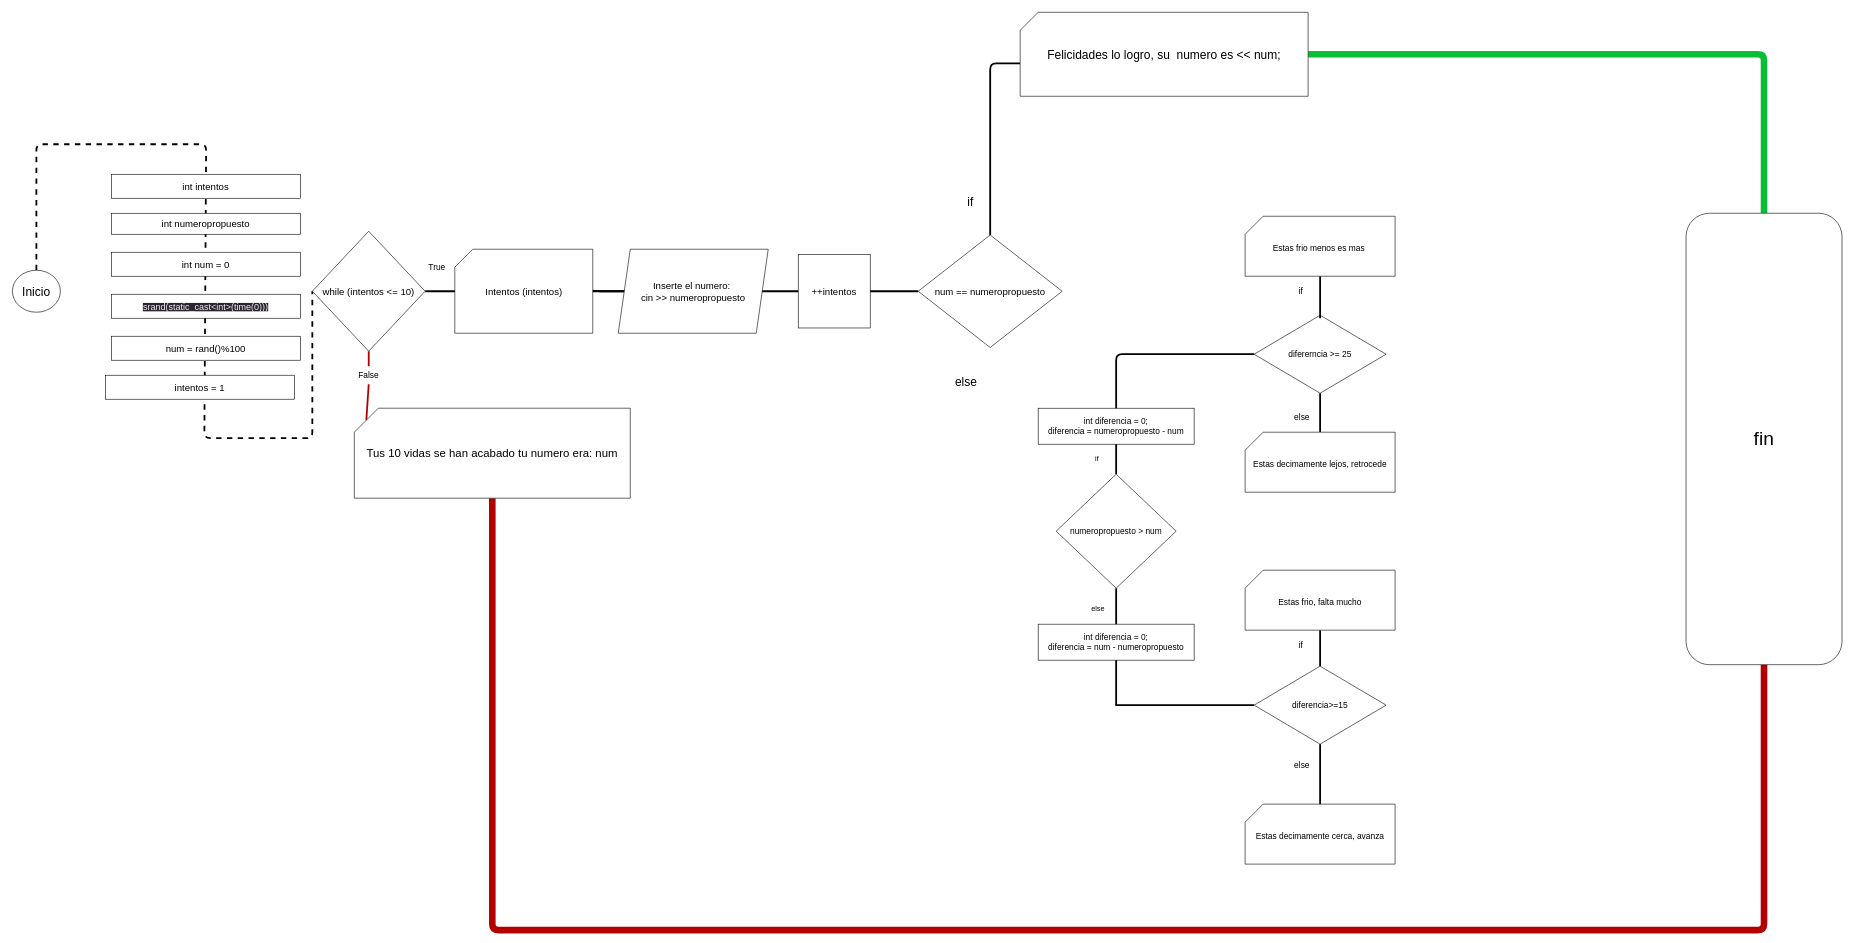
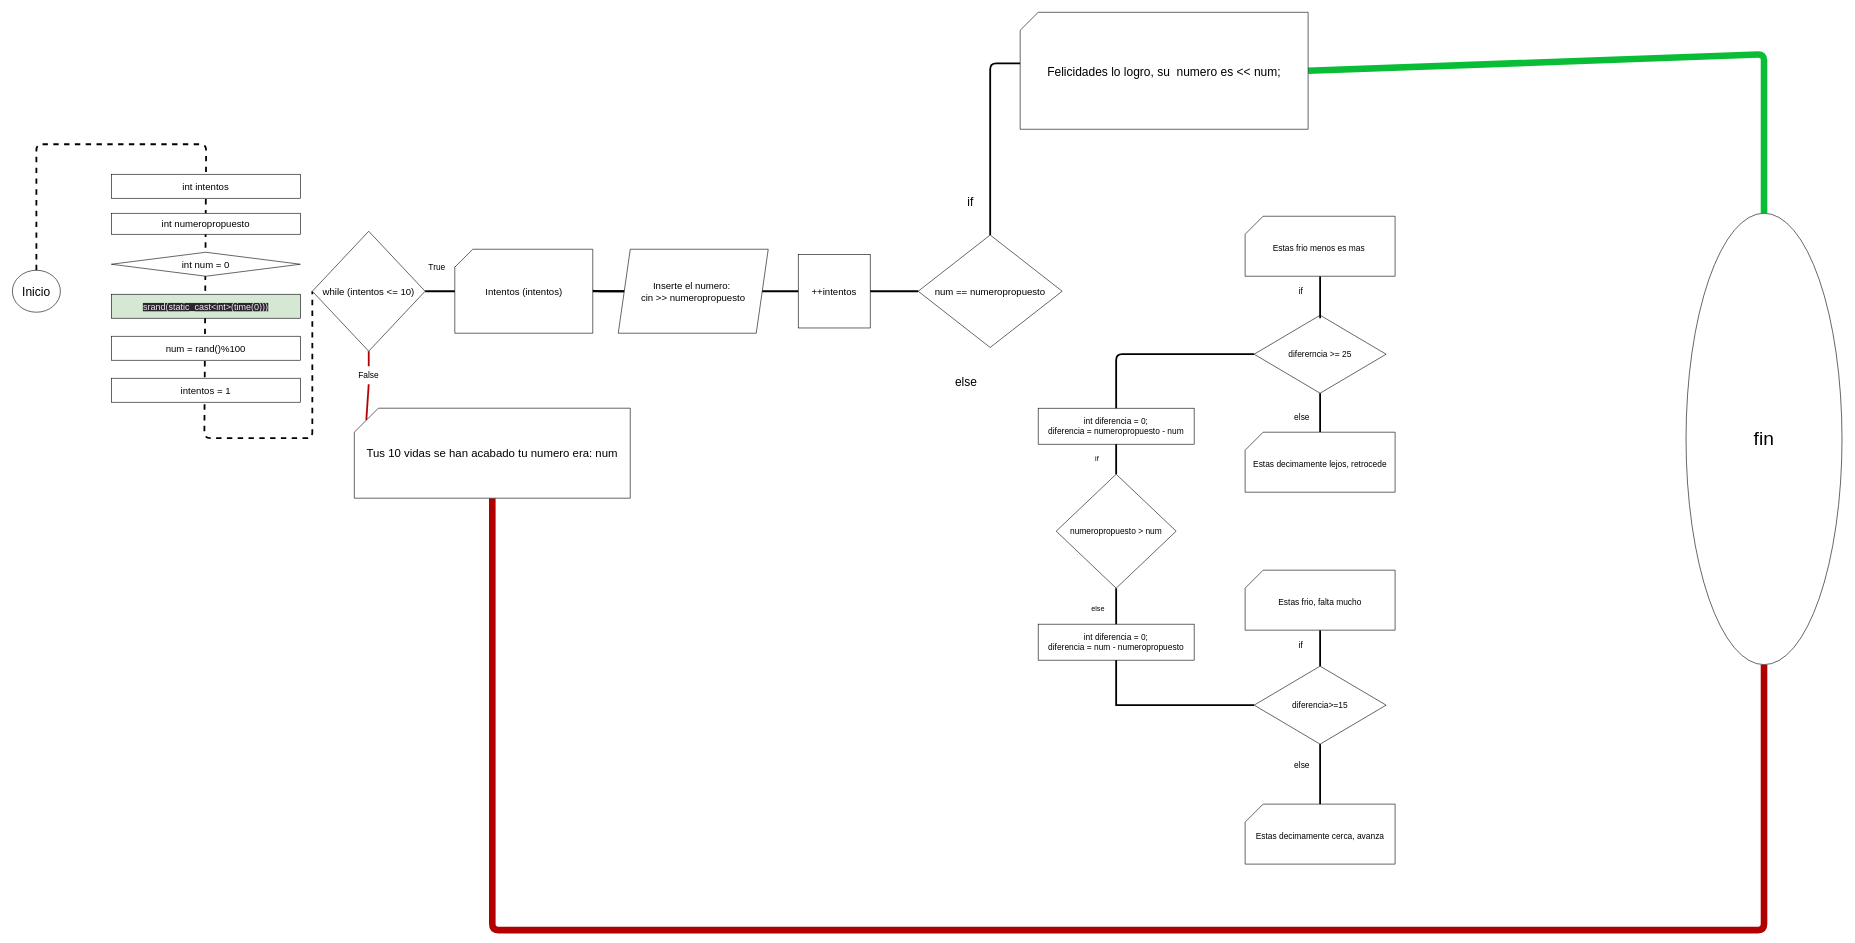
node "Felicidades lo logro, su numero es << num;": size 288x84 -> 288x117
node "int num = 0": shape rectangle -> diamond
node "srand(static_cast<int>(time(0)))": fillcolor #ffffff -> #d5e8d4
node "intentos = 1": moved (200, 387) -> (206, 390)
node "fin": shape rounded rectangle -> ellipse
